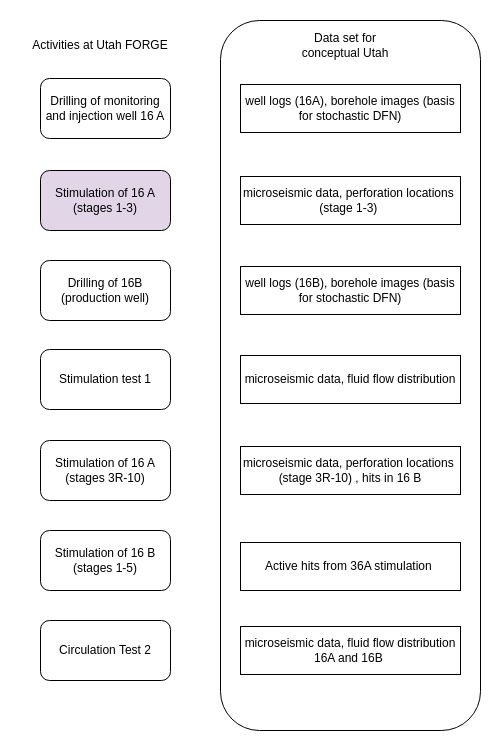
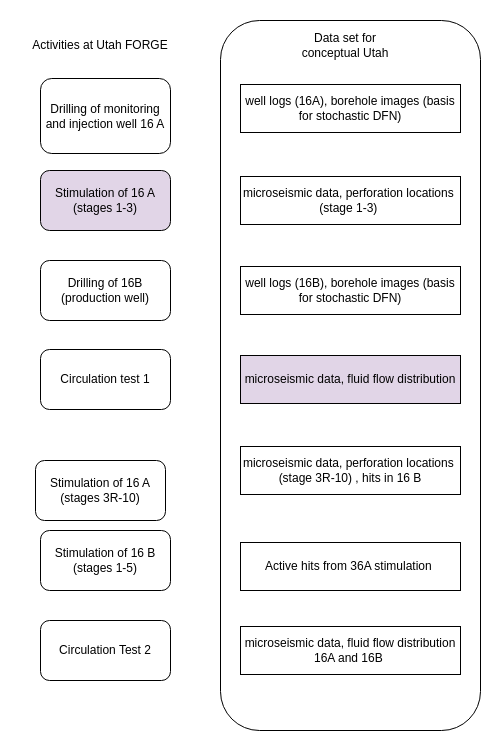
node "Drilling of monitoring and injection well 16 A": size 130x60 -> 130x75
node "Stimulation test 1": label "Stimulation test 1" -> "Circulation test 1"
node "microseismic data, fluid flow distribution": fillcolor #ffffff -> #e1d5e7
node "Stimulation of 16 A (stages 3R-10)": moved (106, 471) -> (101, 491)
